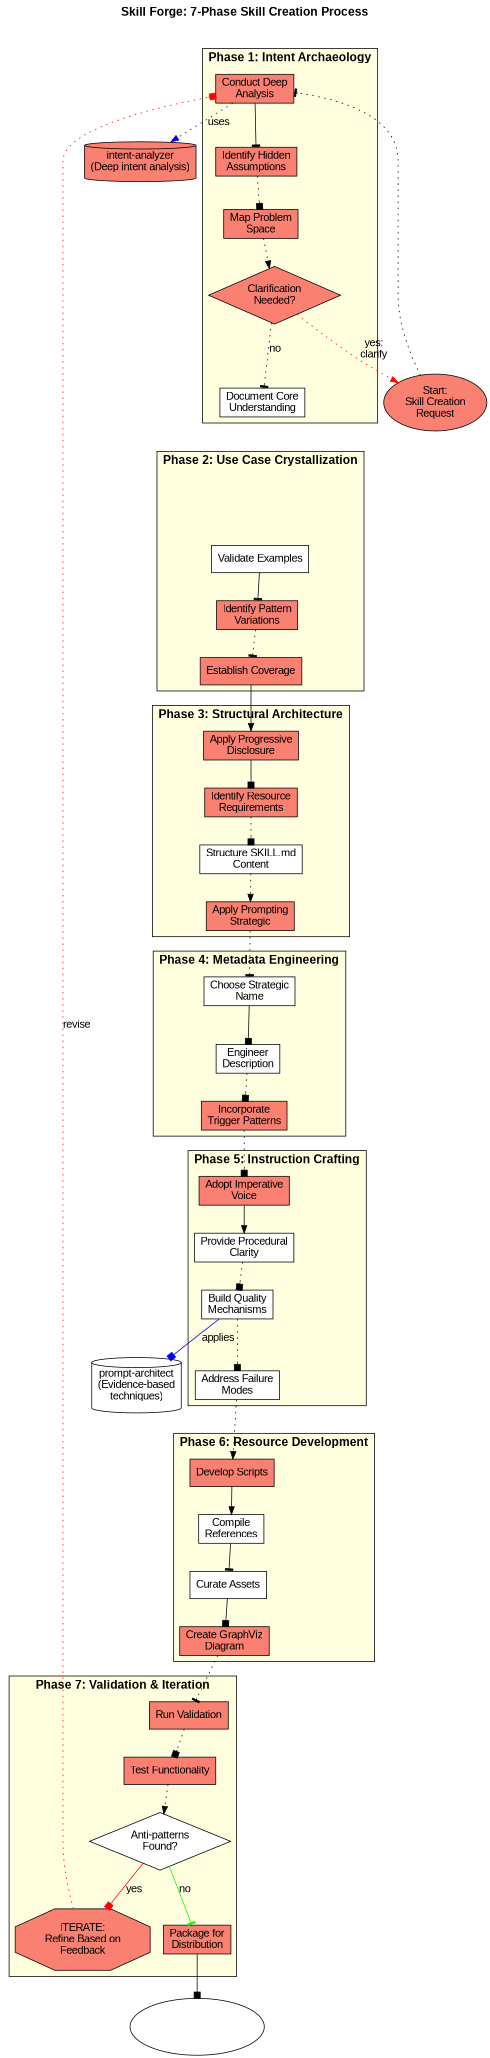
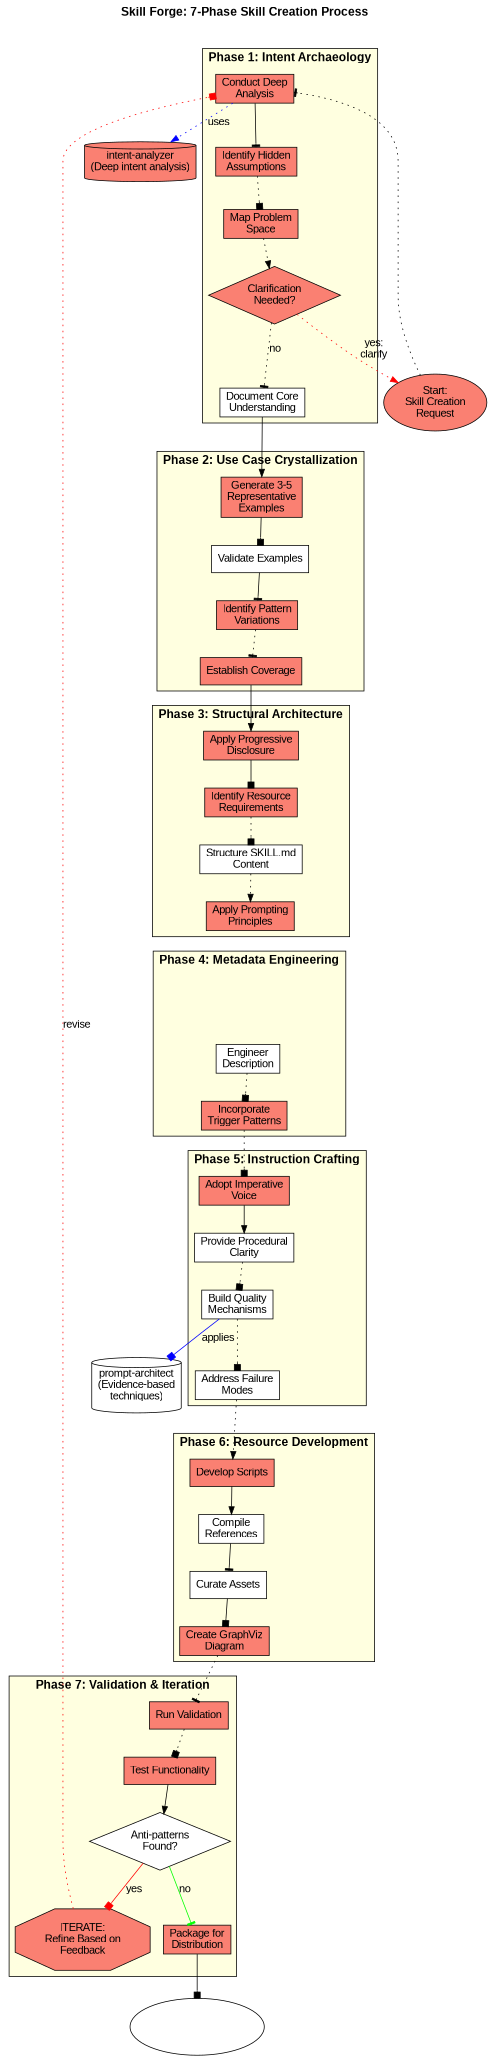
node "Generate 3-5 Representative Examples": added
node "Apply Prompting Strategic": label "Apply Prompting Strategic" -> "Apply Prompting Principles"
node "Choose Strategic Name": removed
edge "Test Functionality" -> "Anti-patterns Found?": style dotted -> solid
